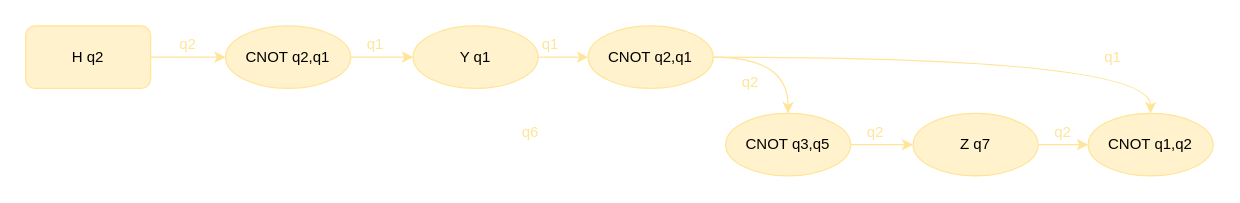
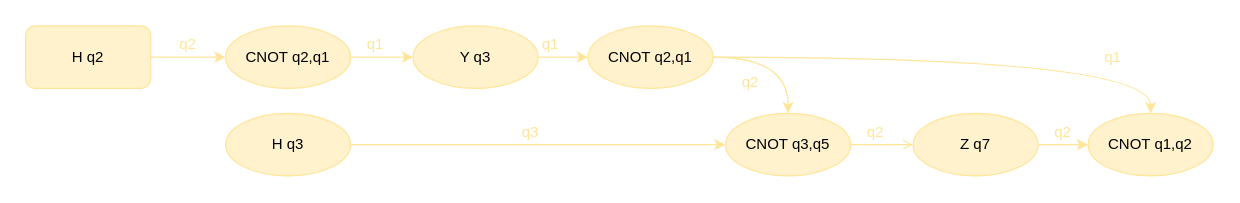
node "Y q1": label "Y q1" -> "Y q3"
node "q6": label "q6" -> "q3"
node "H q3": added
edge "H q3" -> "CNOT q3,q5": added
edge "CNOT q3,q5" -> "Z q7": arrowhead classic -> open
